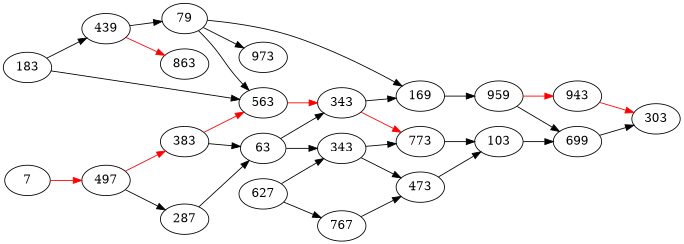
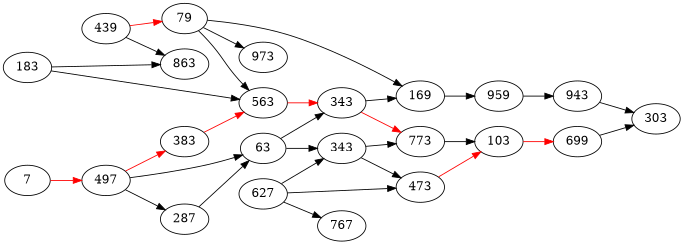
edge "439" -> "79": color black -> red
edge "439" -> "863": color red -> black
edge "183" -> "439": now "183" -> "863"
edge "959" -> "943": color red -> black
edge "943" -> "303": color red -> black
edge "959" -> "699": removed
edge "103" -> "699": color black -> red
edge "383" -> "63": now "497" -> "63"
edge "473" -> "103": color black -> red
edge "767" -> "473": now "627" -> "473"
